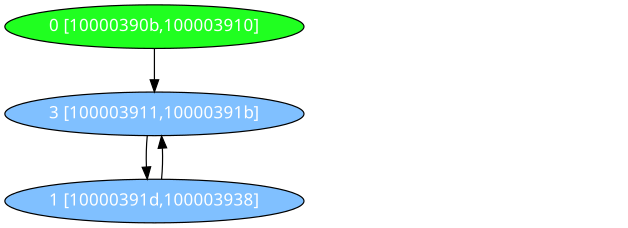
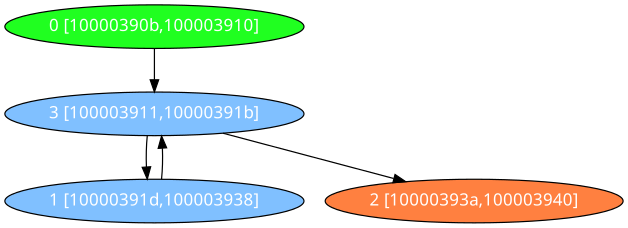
node "2 [10000393a,100003940]": added
